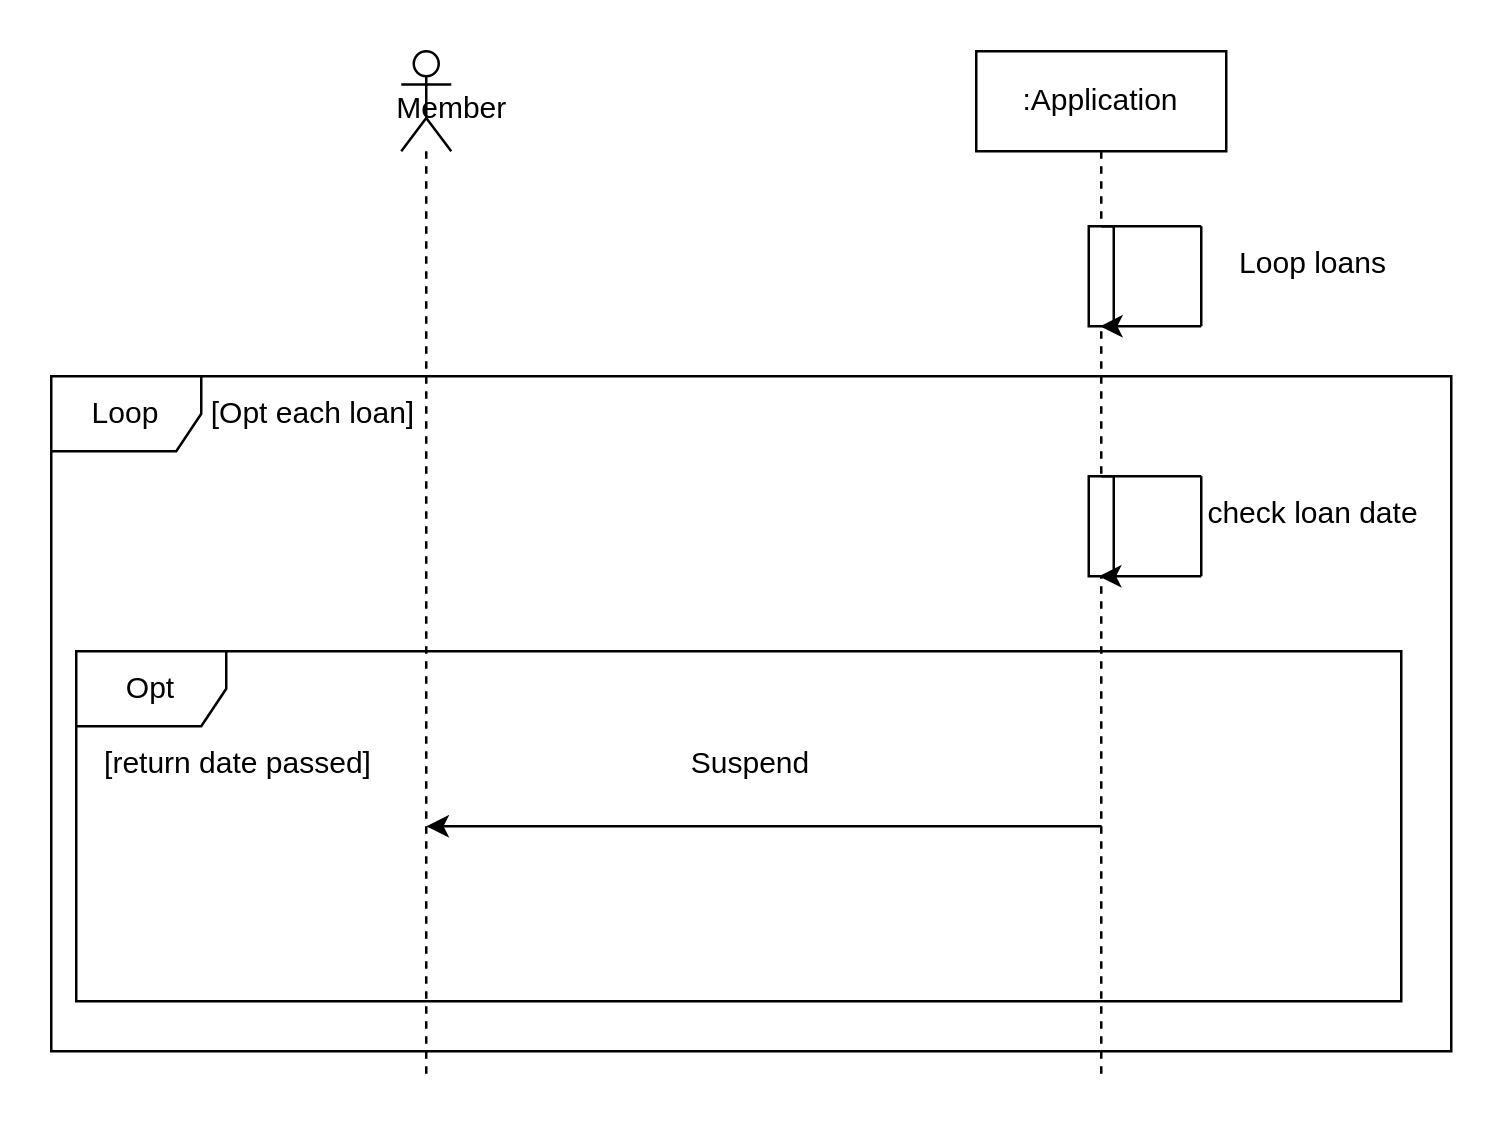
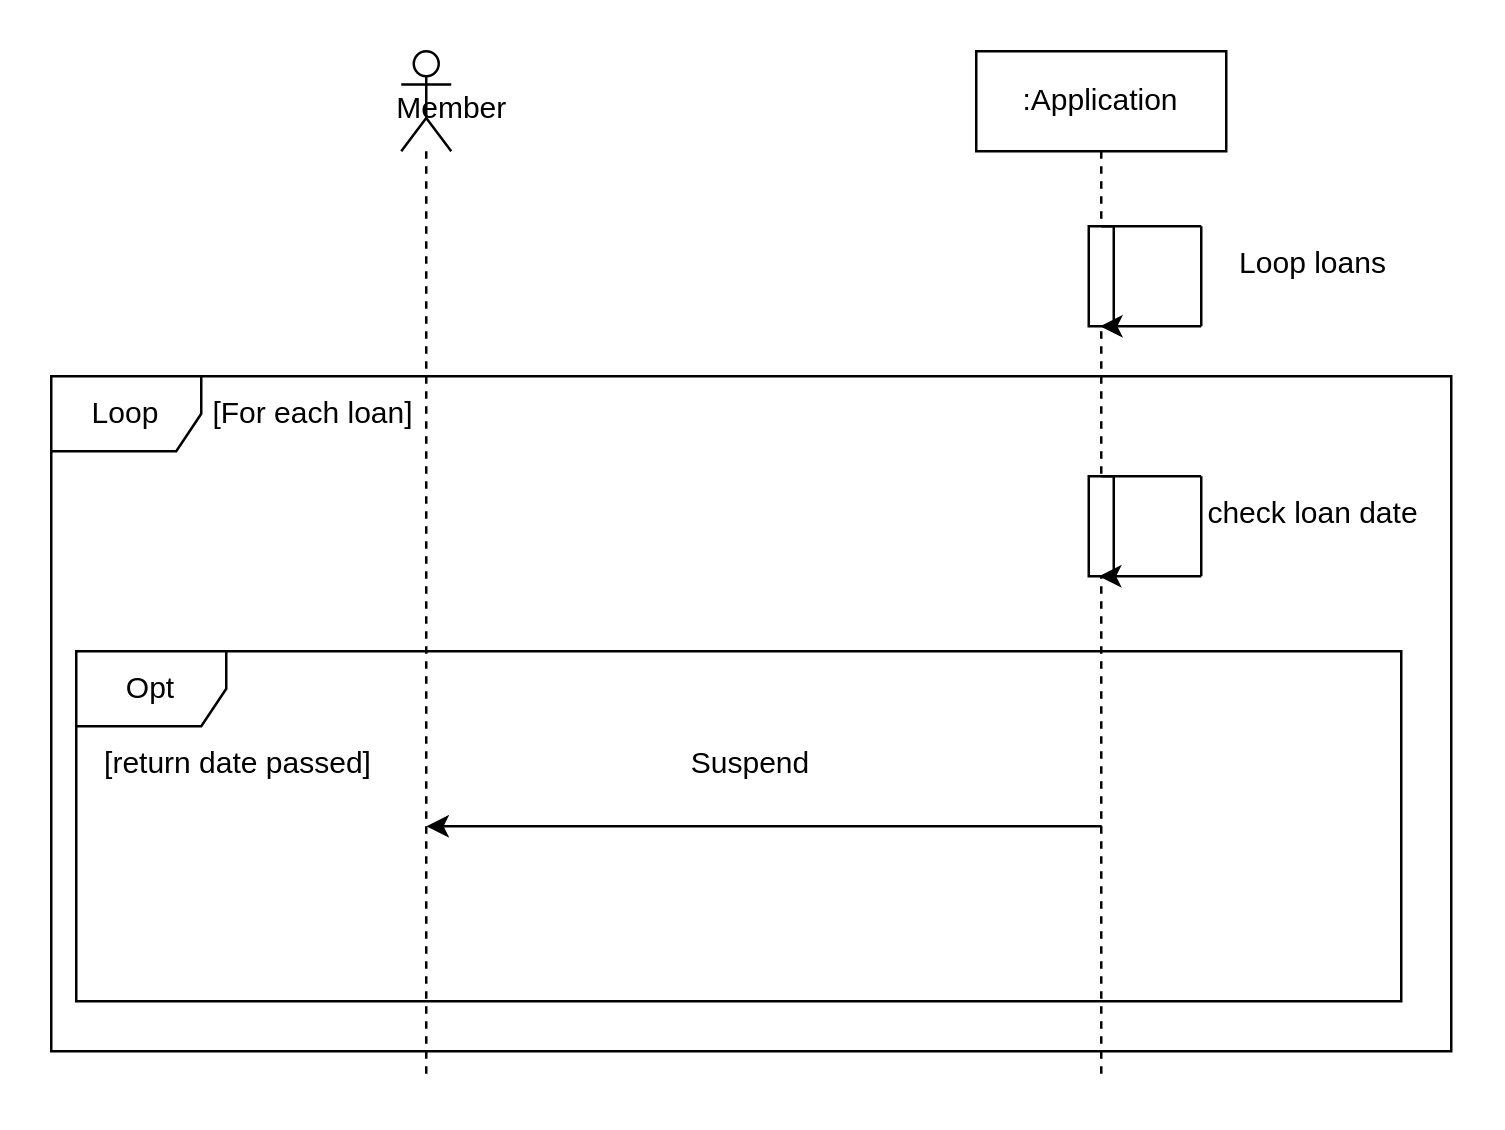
node "[Opt each loan]": label "[Opt each loan]" -> "[For each loan]"
